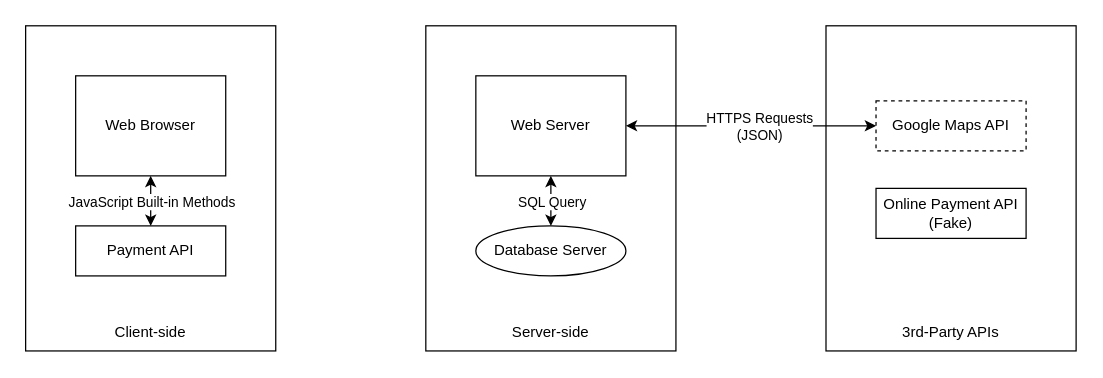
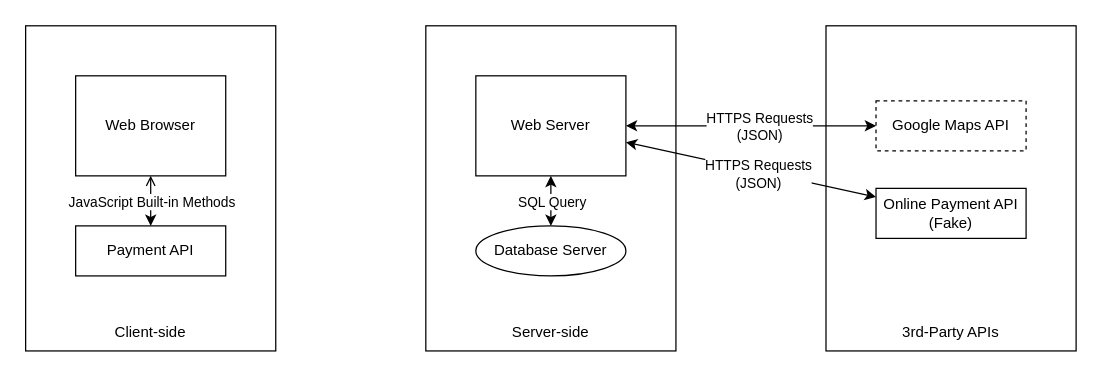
edge "Web Server" -- "Online Payment API (Fake)": added, label "HTTPS Requests (JSON)"
edge "Web Browser" -- "Payment API": arrowhead classic -> open
